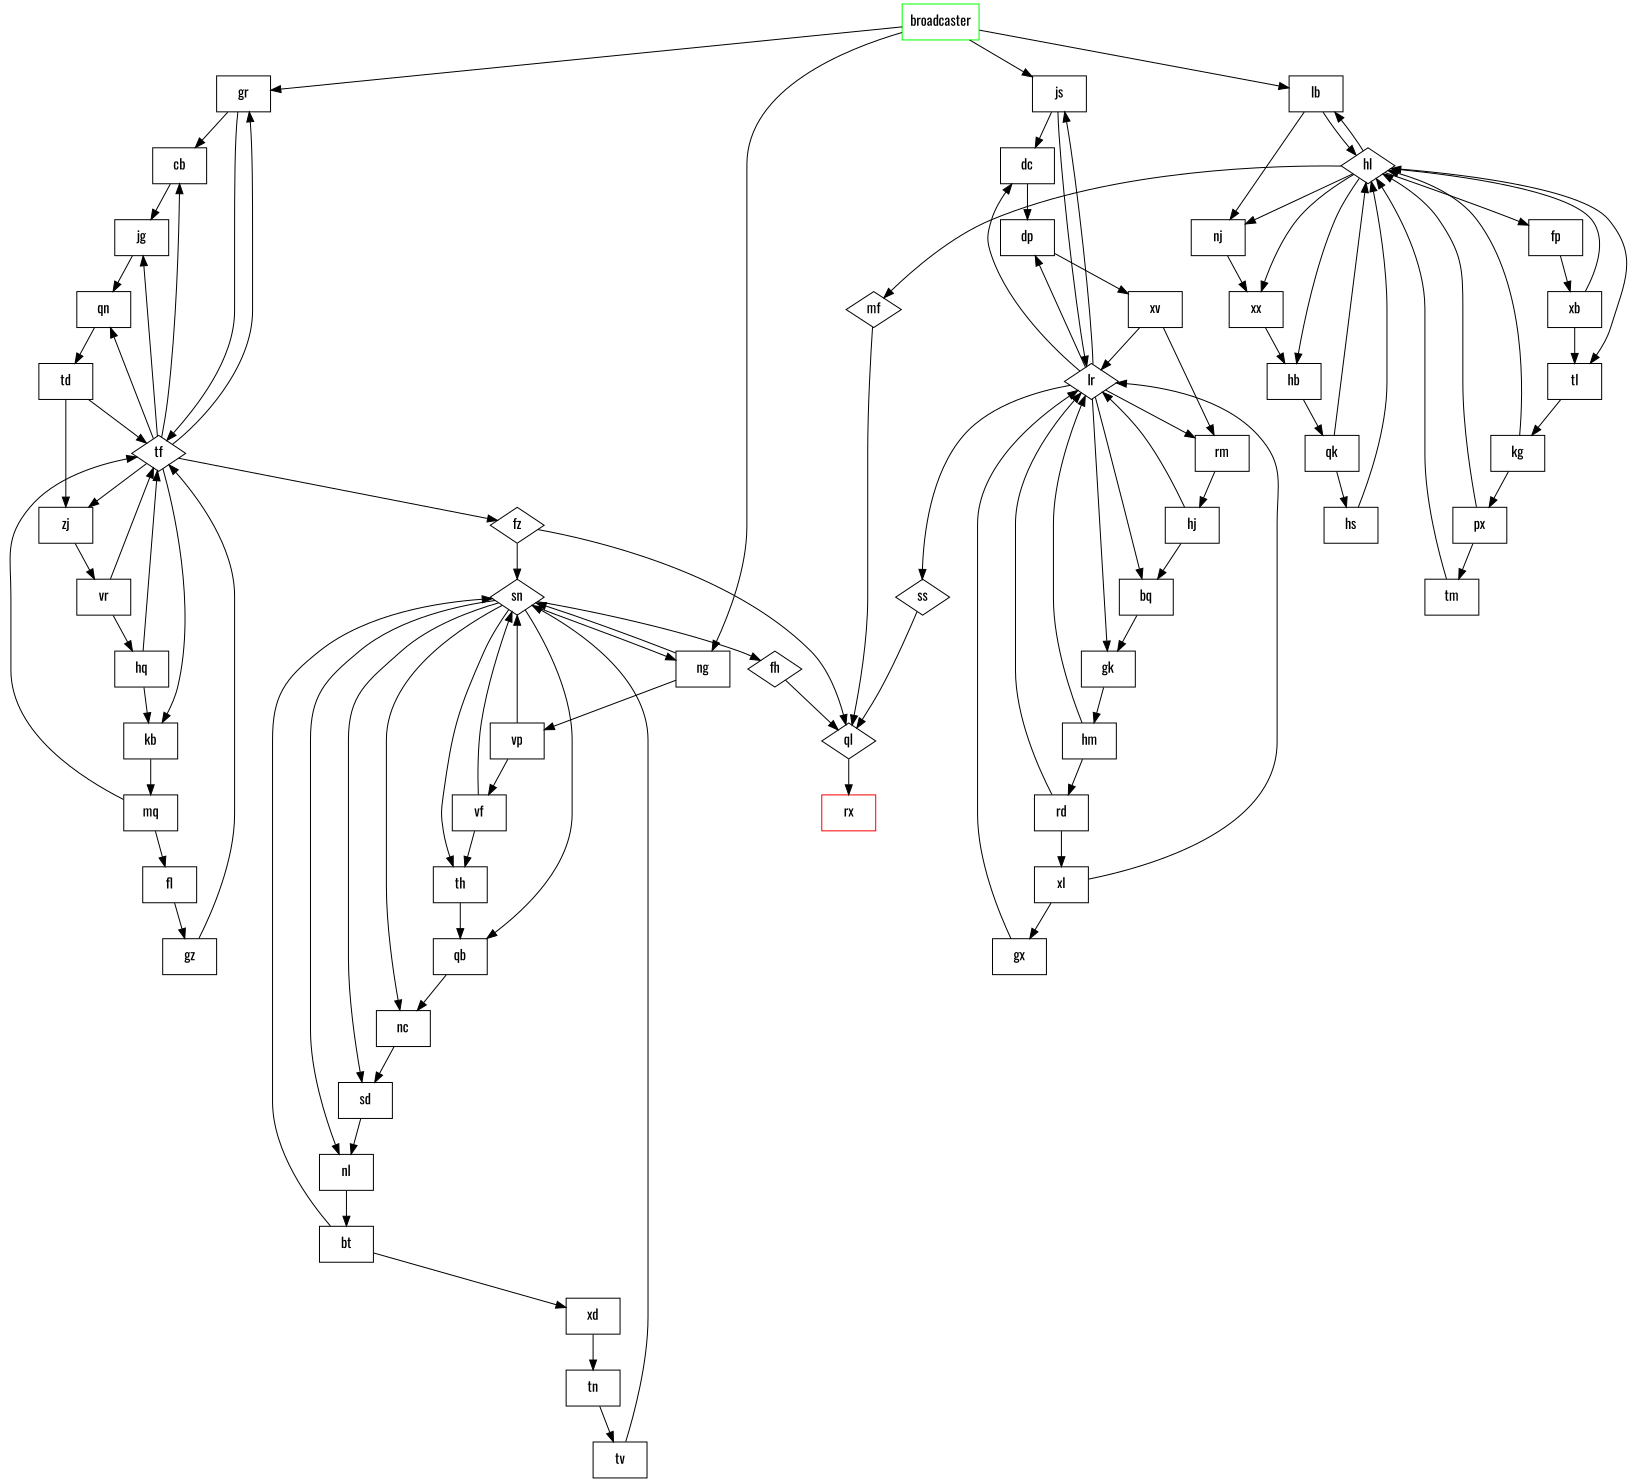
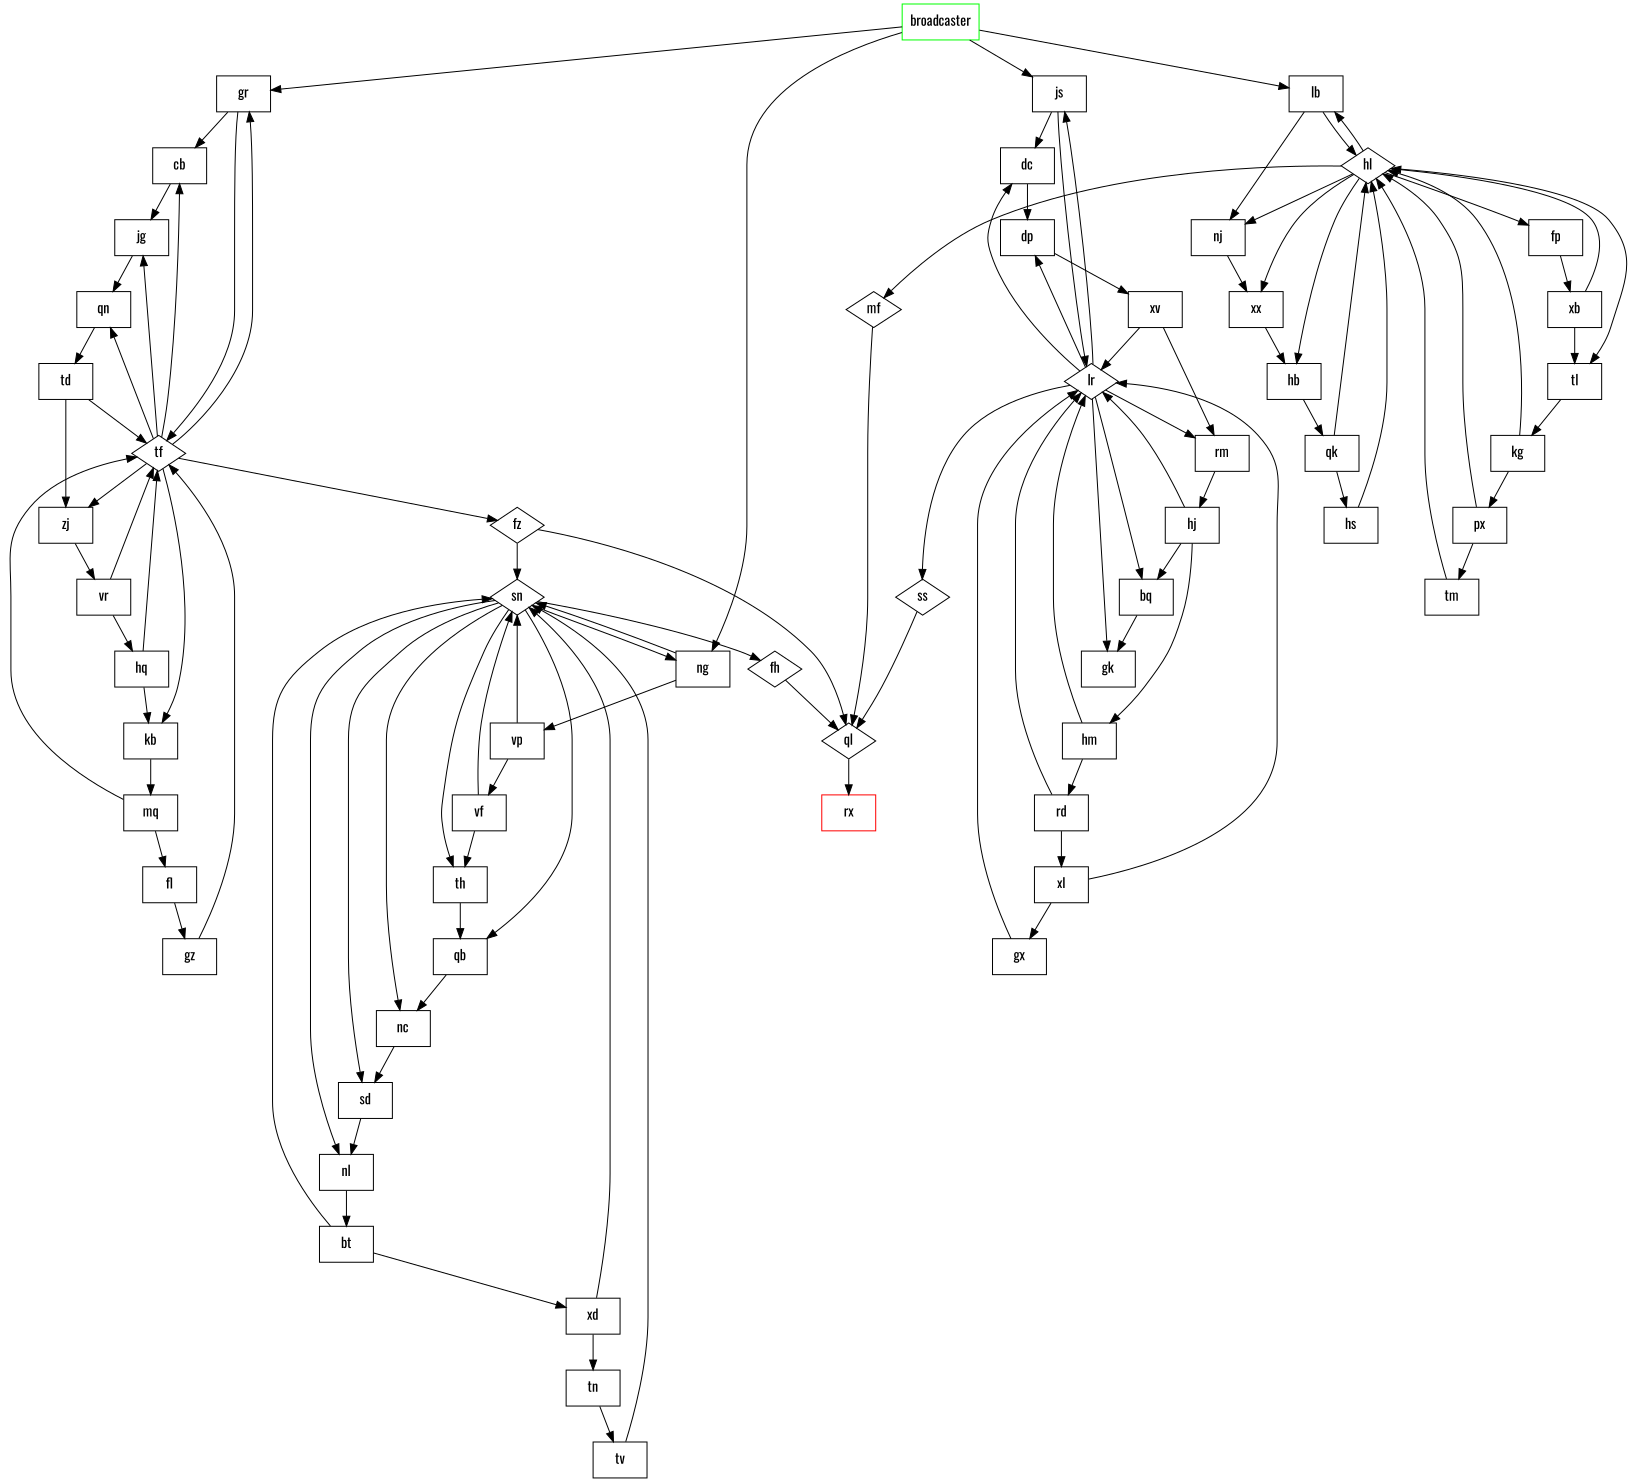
edge "gk" -> "hm": now "hj" -> "hm"
edge "xd" -> "sn": added
